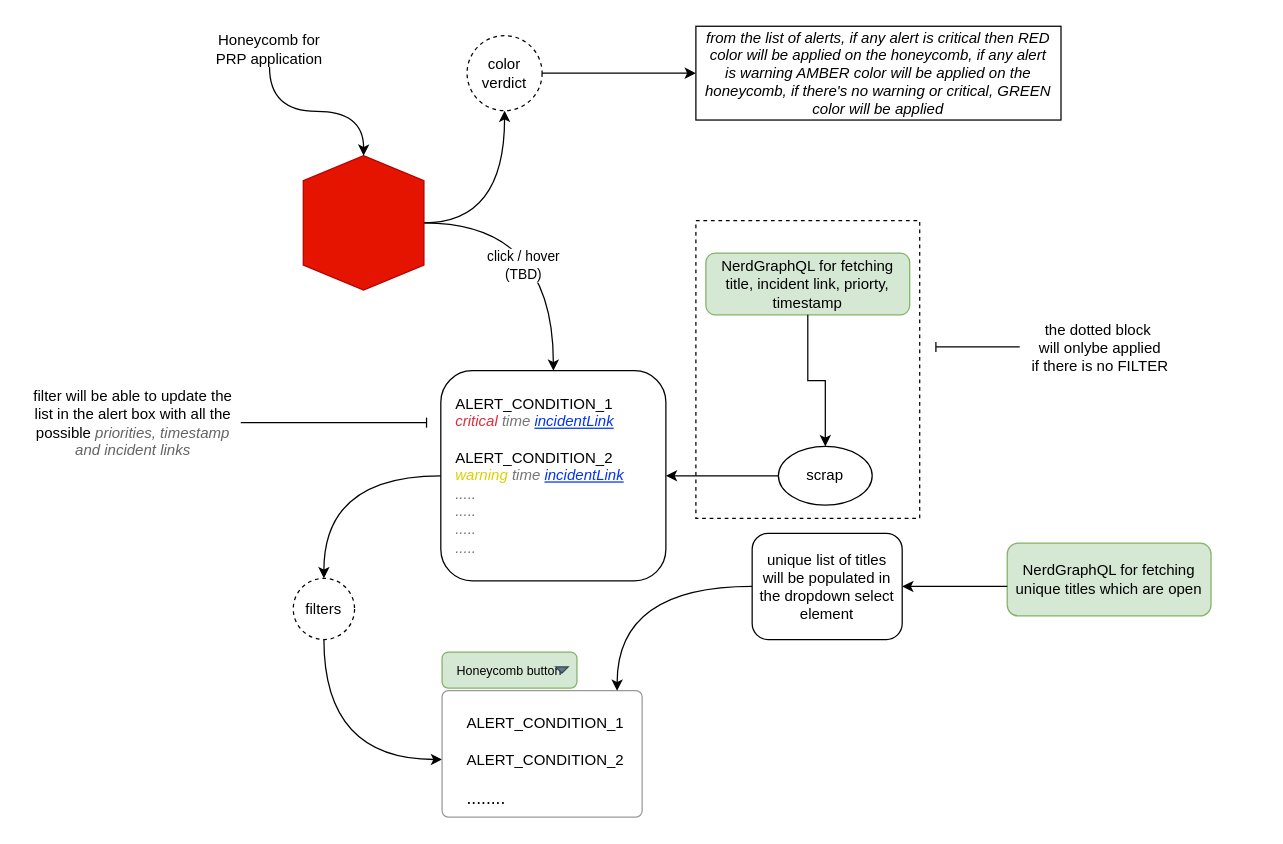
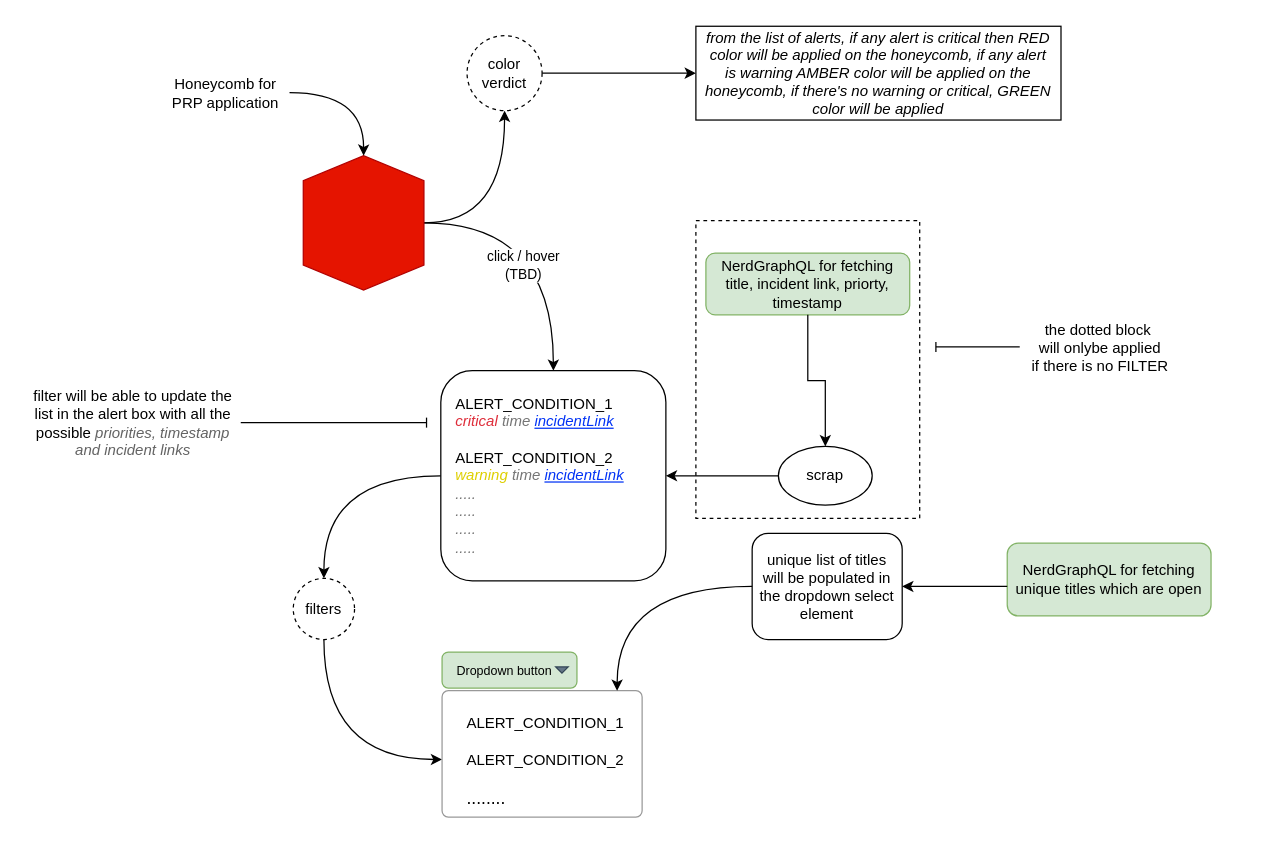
node "Honeycomb for PRP application": moved (269, 49) -> (226, 93)
node "Honeycomb button": label "Honeycomb button" -> "Dropdown button"
